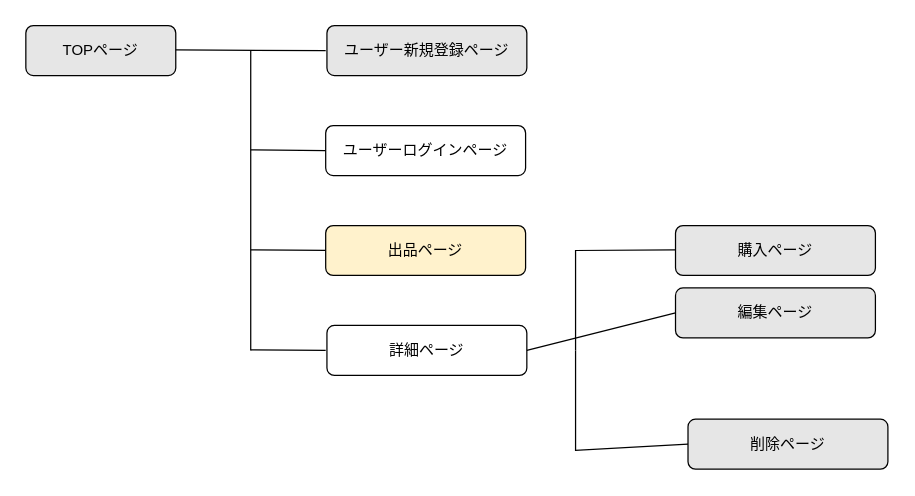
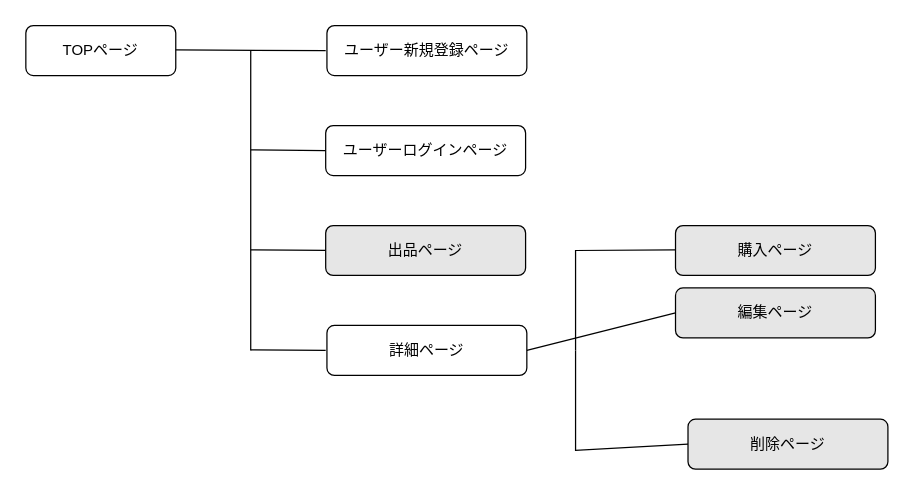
node "TOPページ": fillcolor #e6e6e6 -> #ffffff
node "ユーザー新規登録ページ": fillcolor #e6e6e6 -> #ffffff
node "出品ページ": fillcolor #fff2cc -> #e6e6e6
